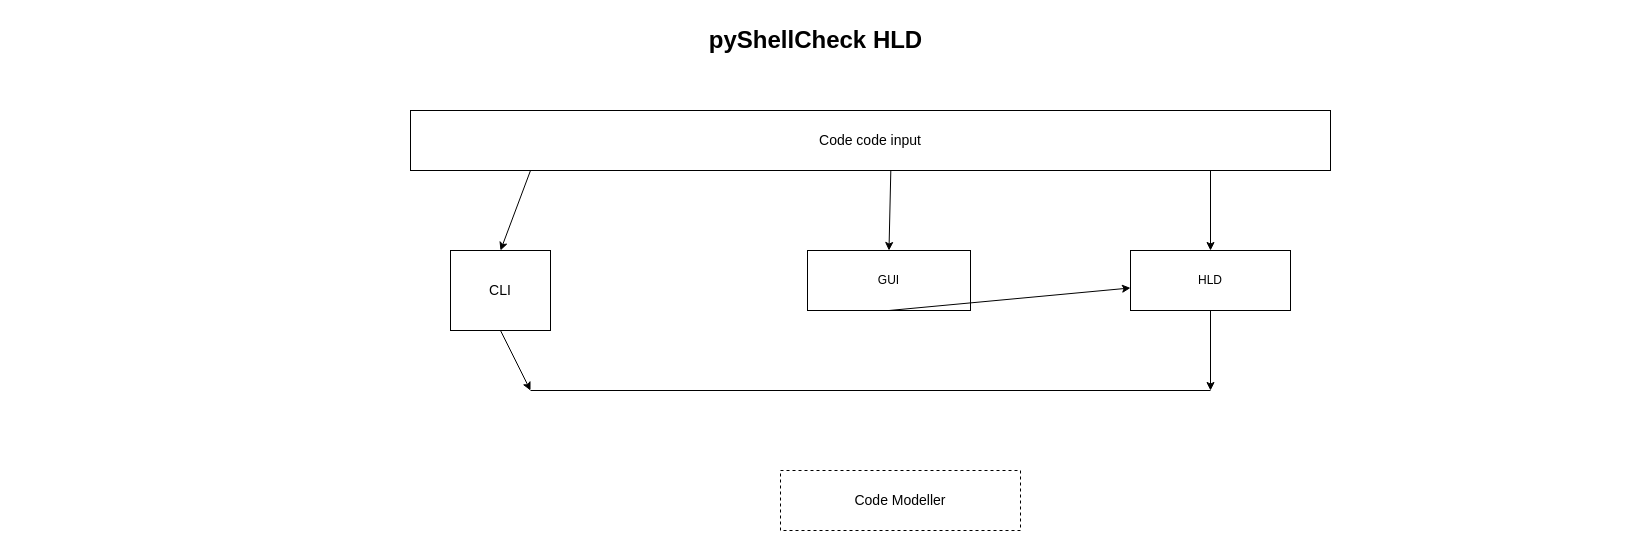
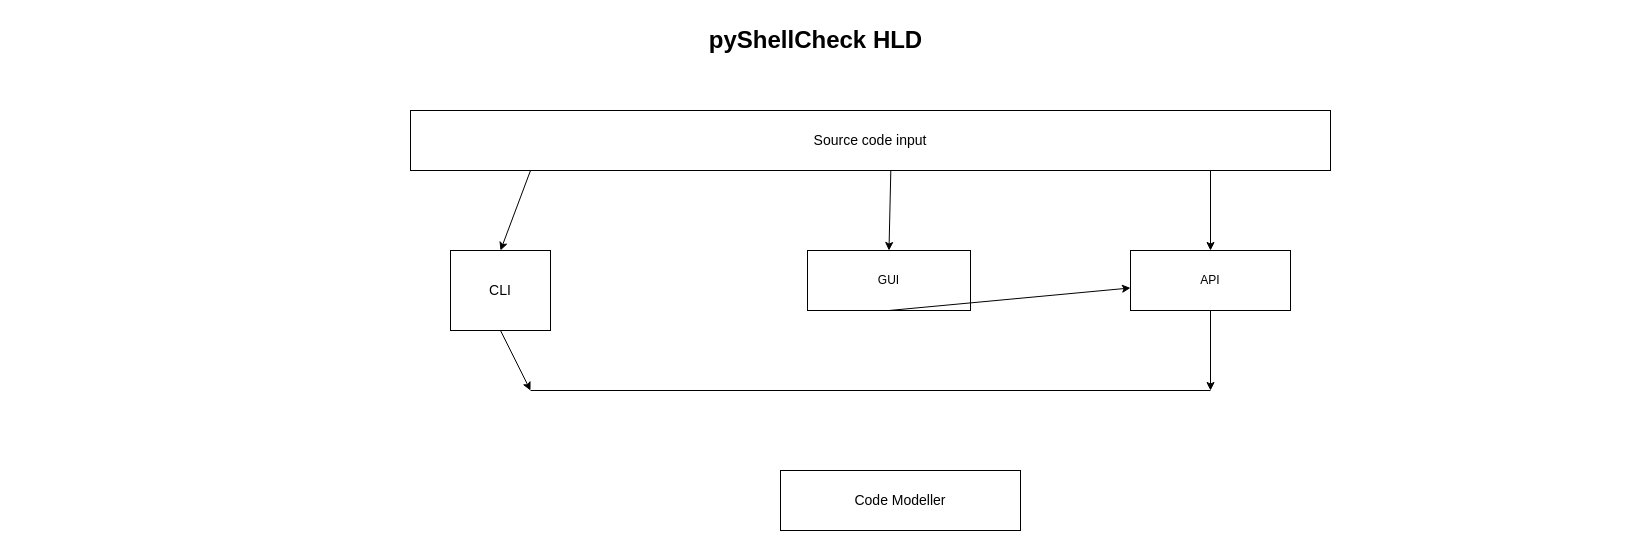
node "Code code input": label "Code code input" -> "Source code input"
node "HLD": label "HLD" -> "API"
node "Code Modeller": style dashed -> solid
